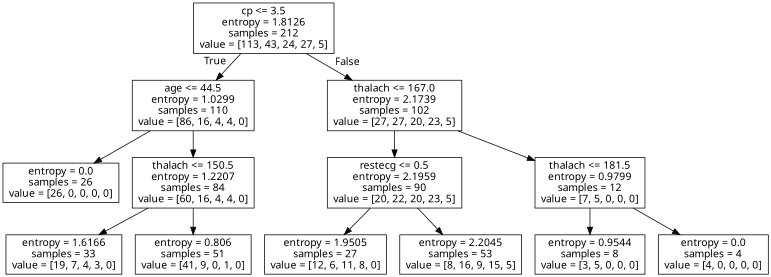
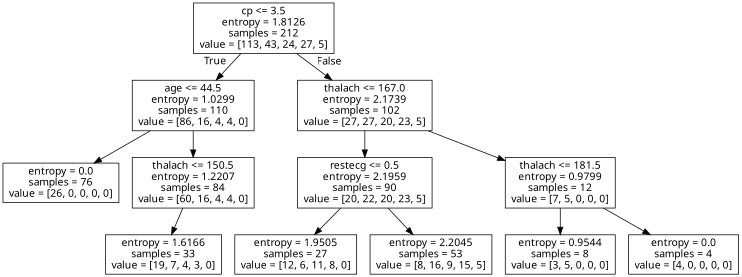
node "entropy = 0.0 samples = 26 value = [26, 0, 0, 0, 0]": label "entropy = 0.0 samples = 26 value = [26, 0, 0, 0, 0]" -> "entropy = 0.0 samples = 76 value = [26, 0, 0, 0, 0]"
node "entropy = 0.806 samples = 51 value = [41, 9, 0, 1, 0]": removed
